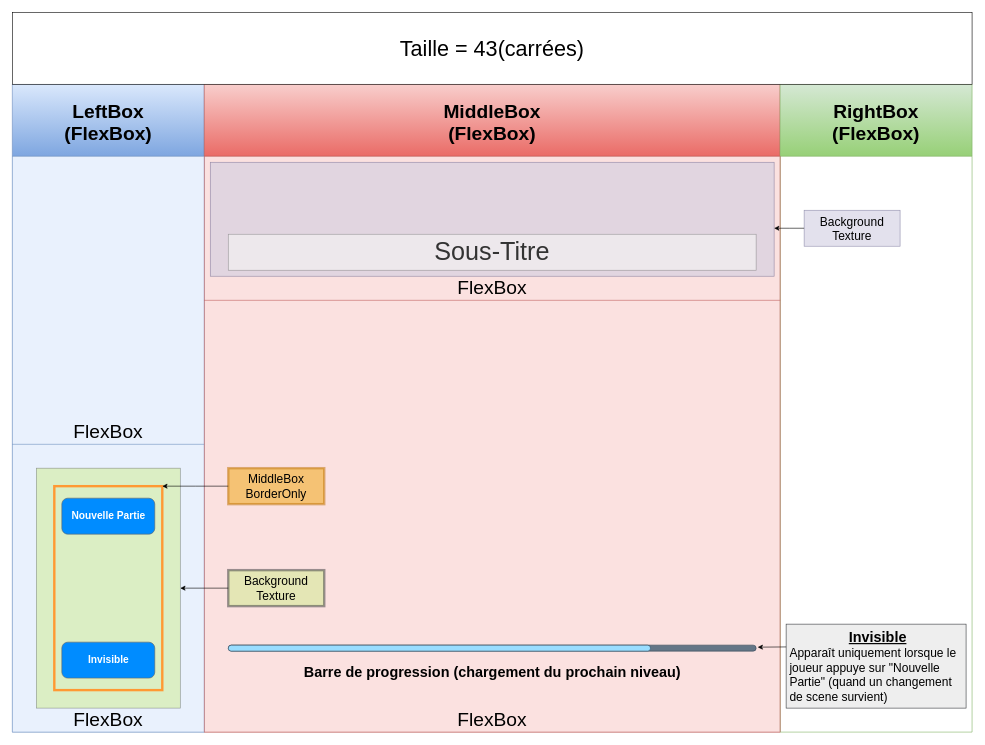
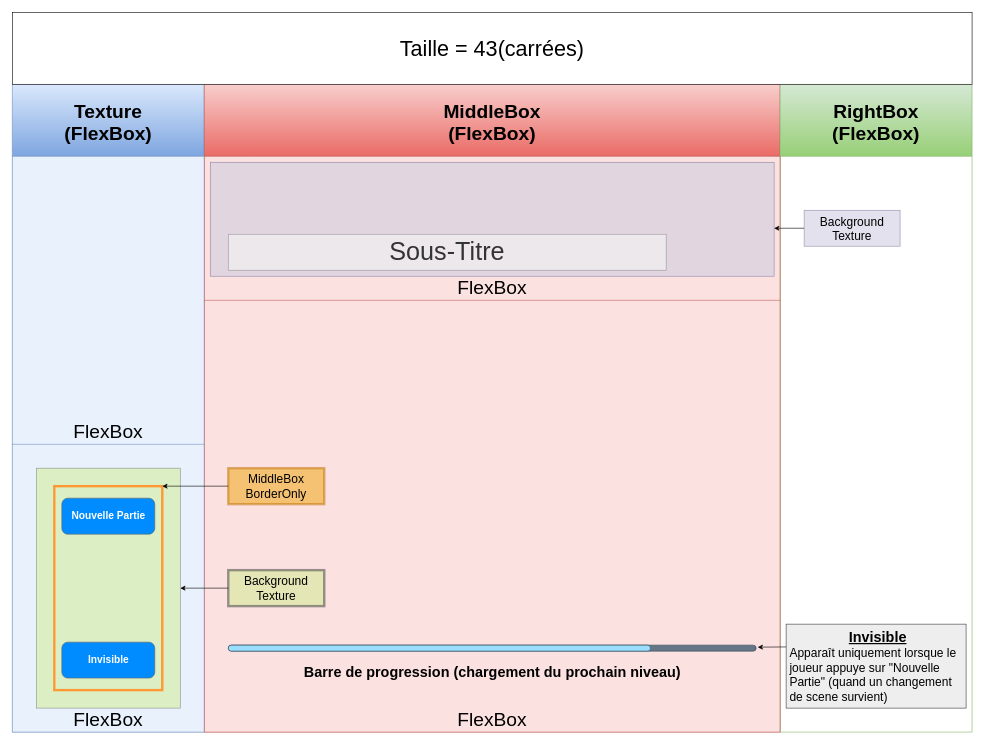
node "LeftBox (FlexBox)": label "LeftBox (FlexBox)" -> "Texture (FlexBox)"
node "Sous-Titre": size 528x36 -> 438x36
